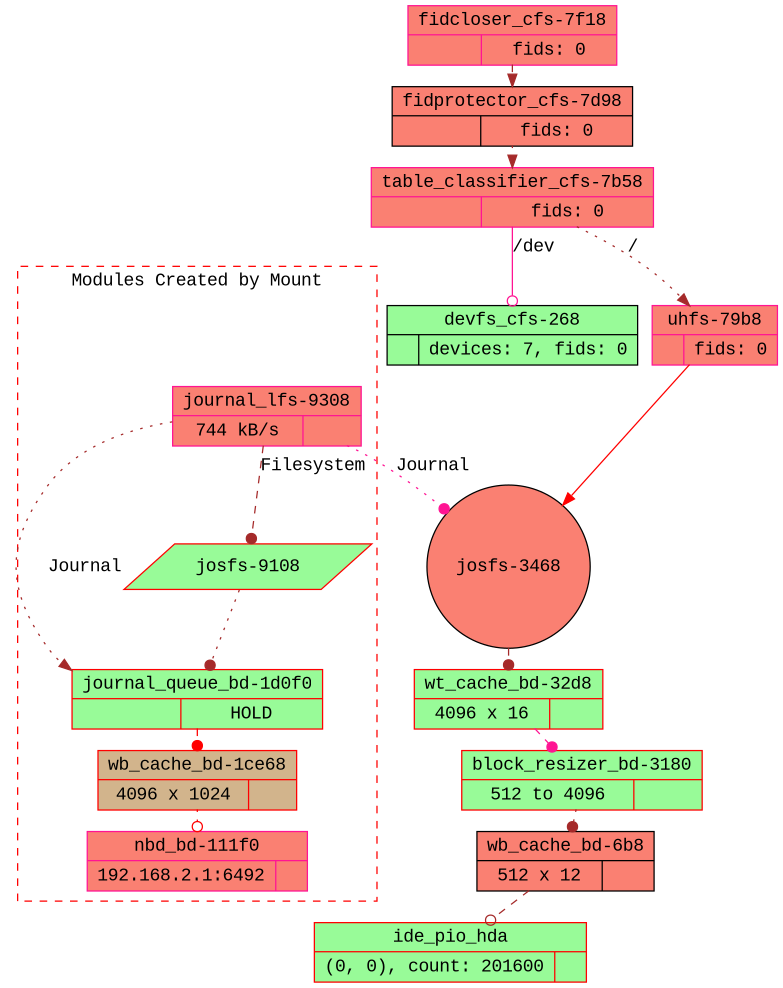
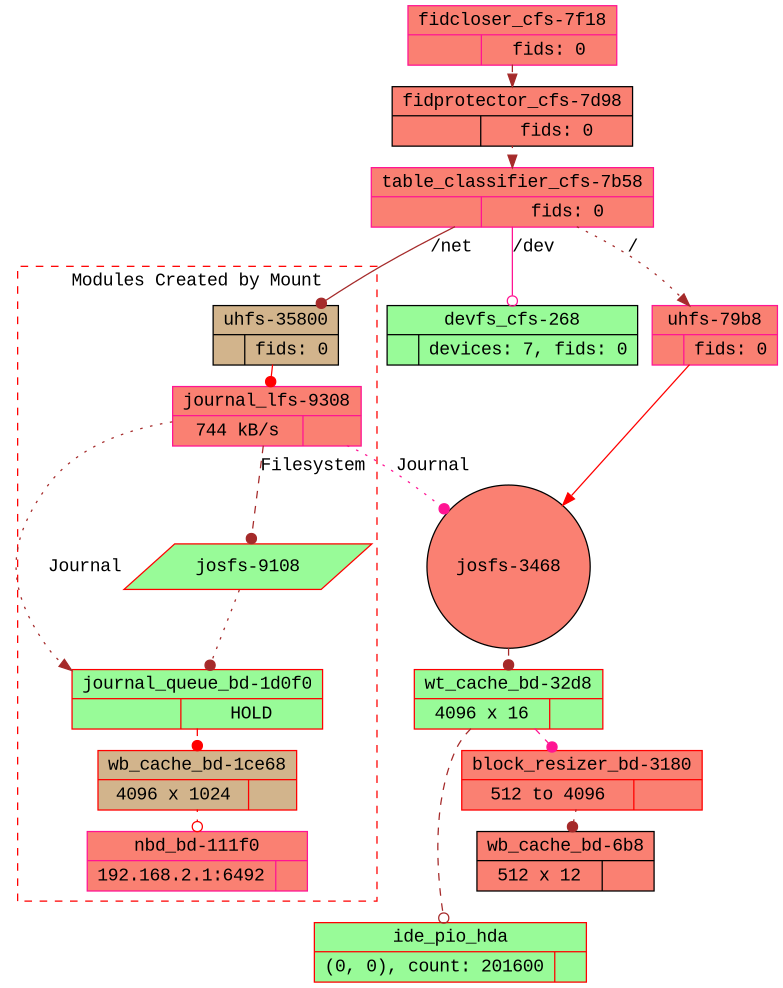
node "uhfs-35800": added
node "block_resizer_bd-3180": fillcolor palegreen -> salmon
edge "wb_cache_bd-6b8" -> "ide_pio_hda": now "wt_cache_bd-32d8" -> "ide_pio_hda"
